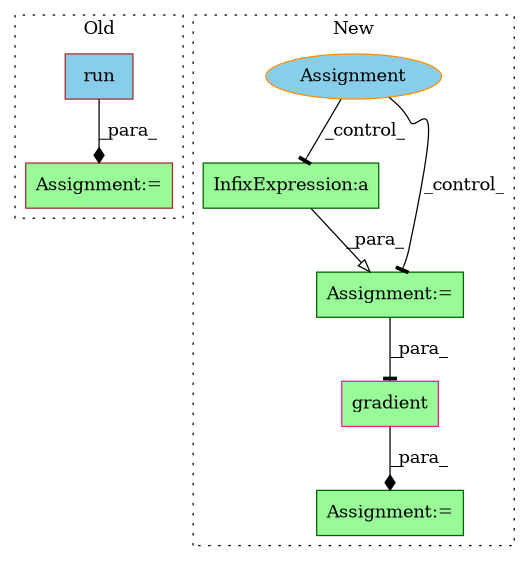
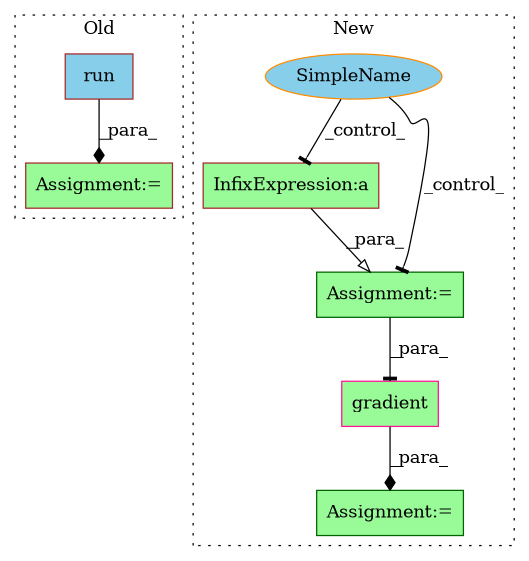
node "Assignment": label "Assignment" -> "SimpleName"
node "InfixExpression:a": color darkgreen -> brown
